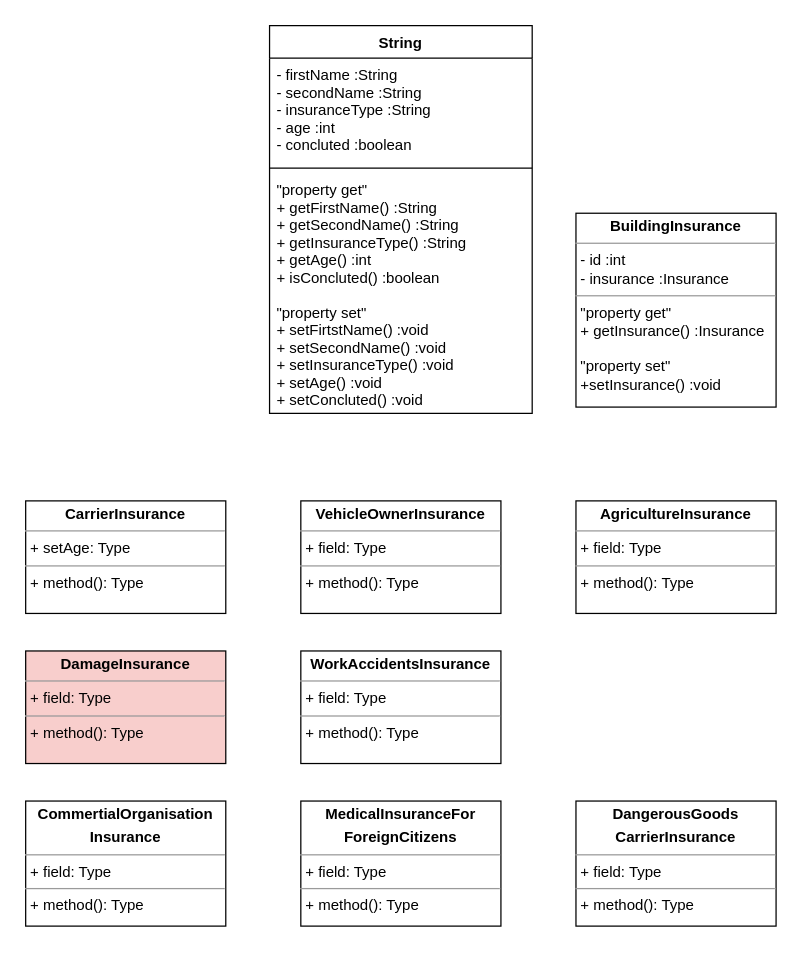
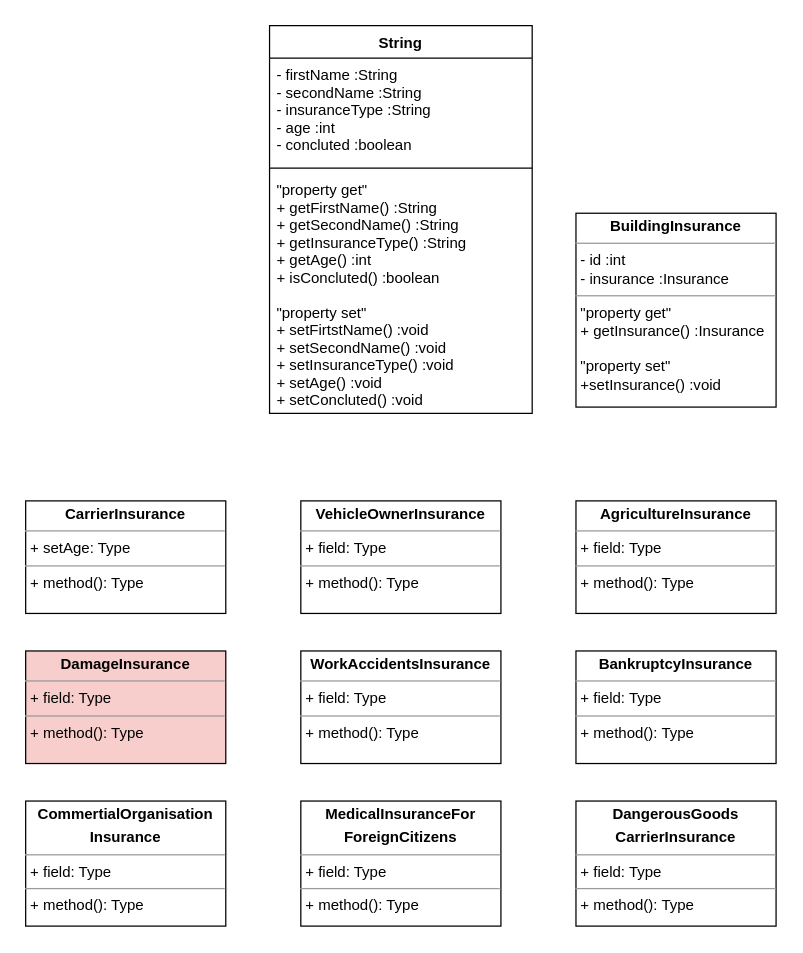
node "BankruptcyInsurance + field: Type + method(): Type": added
